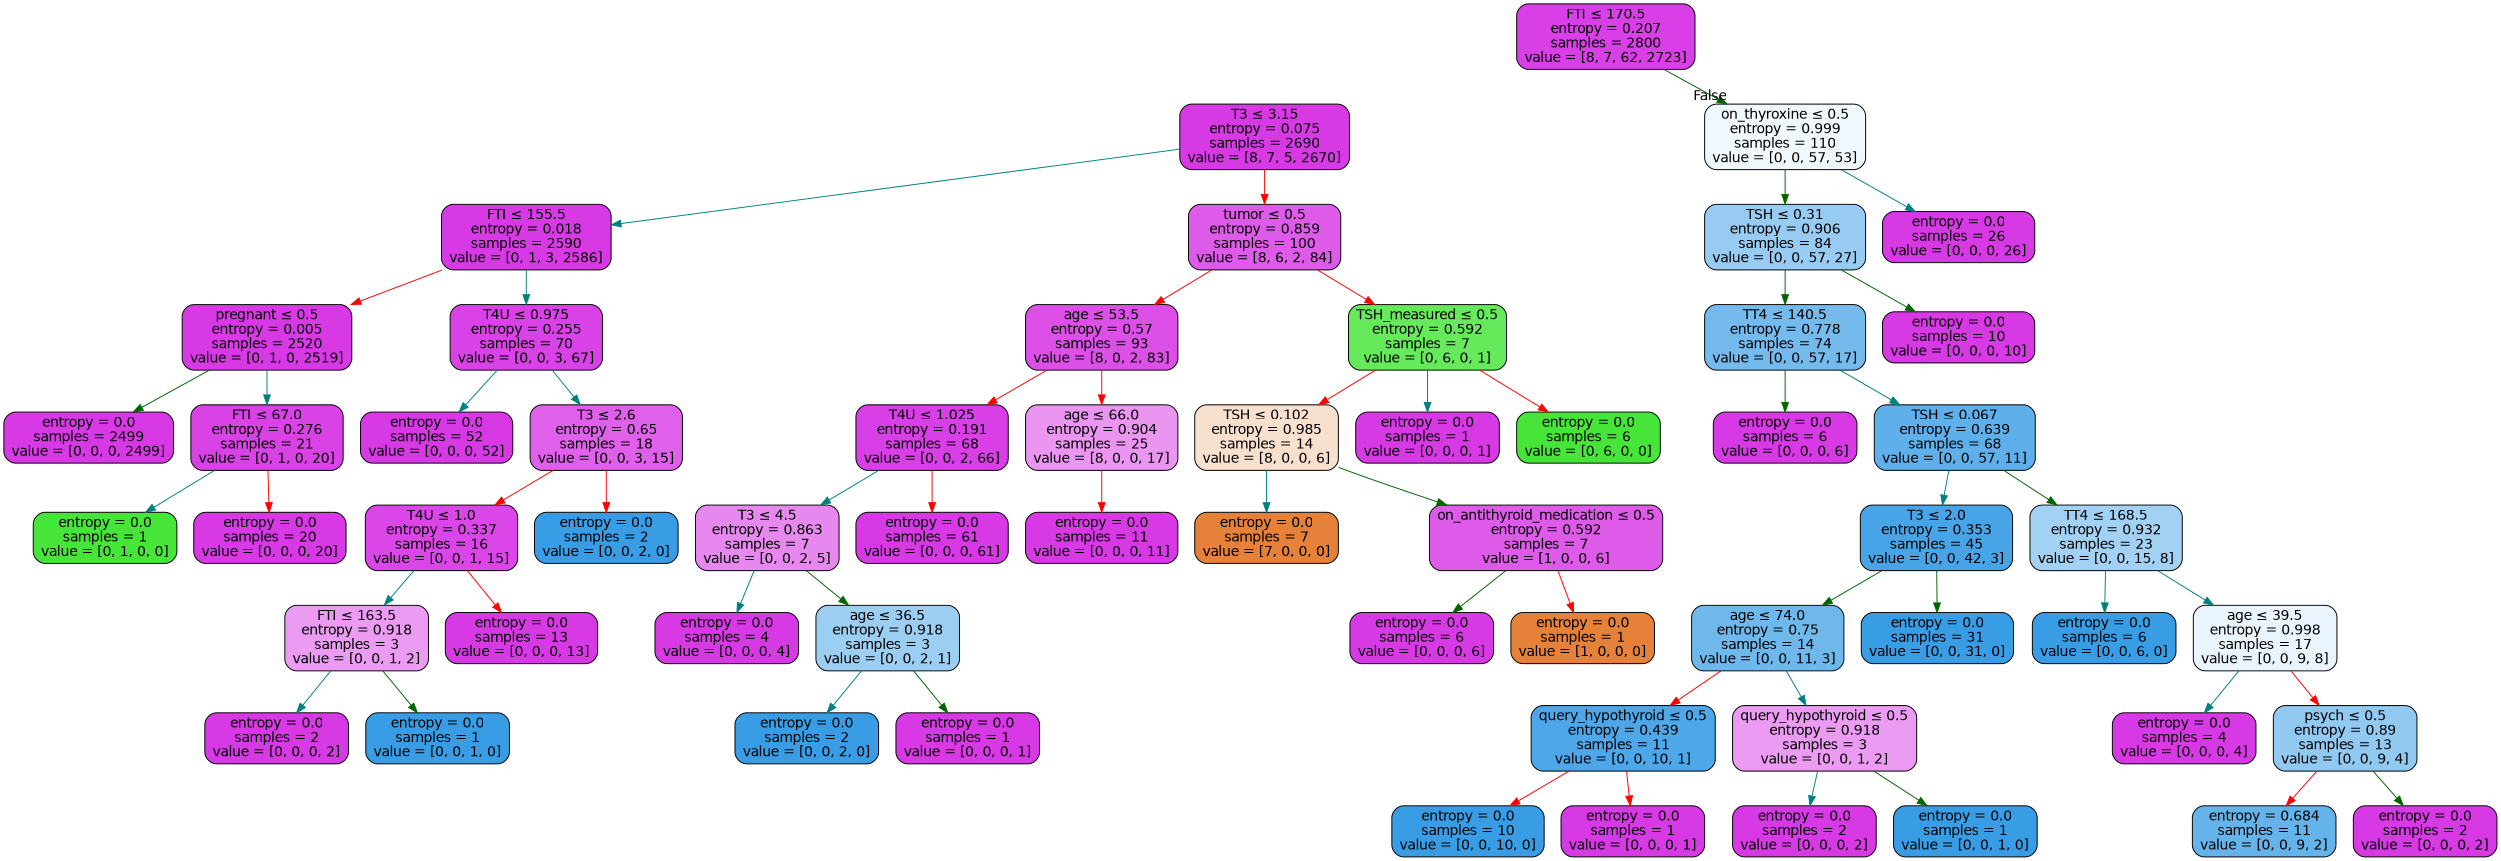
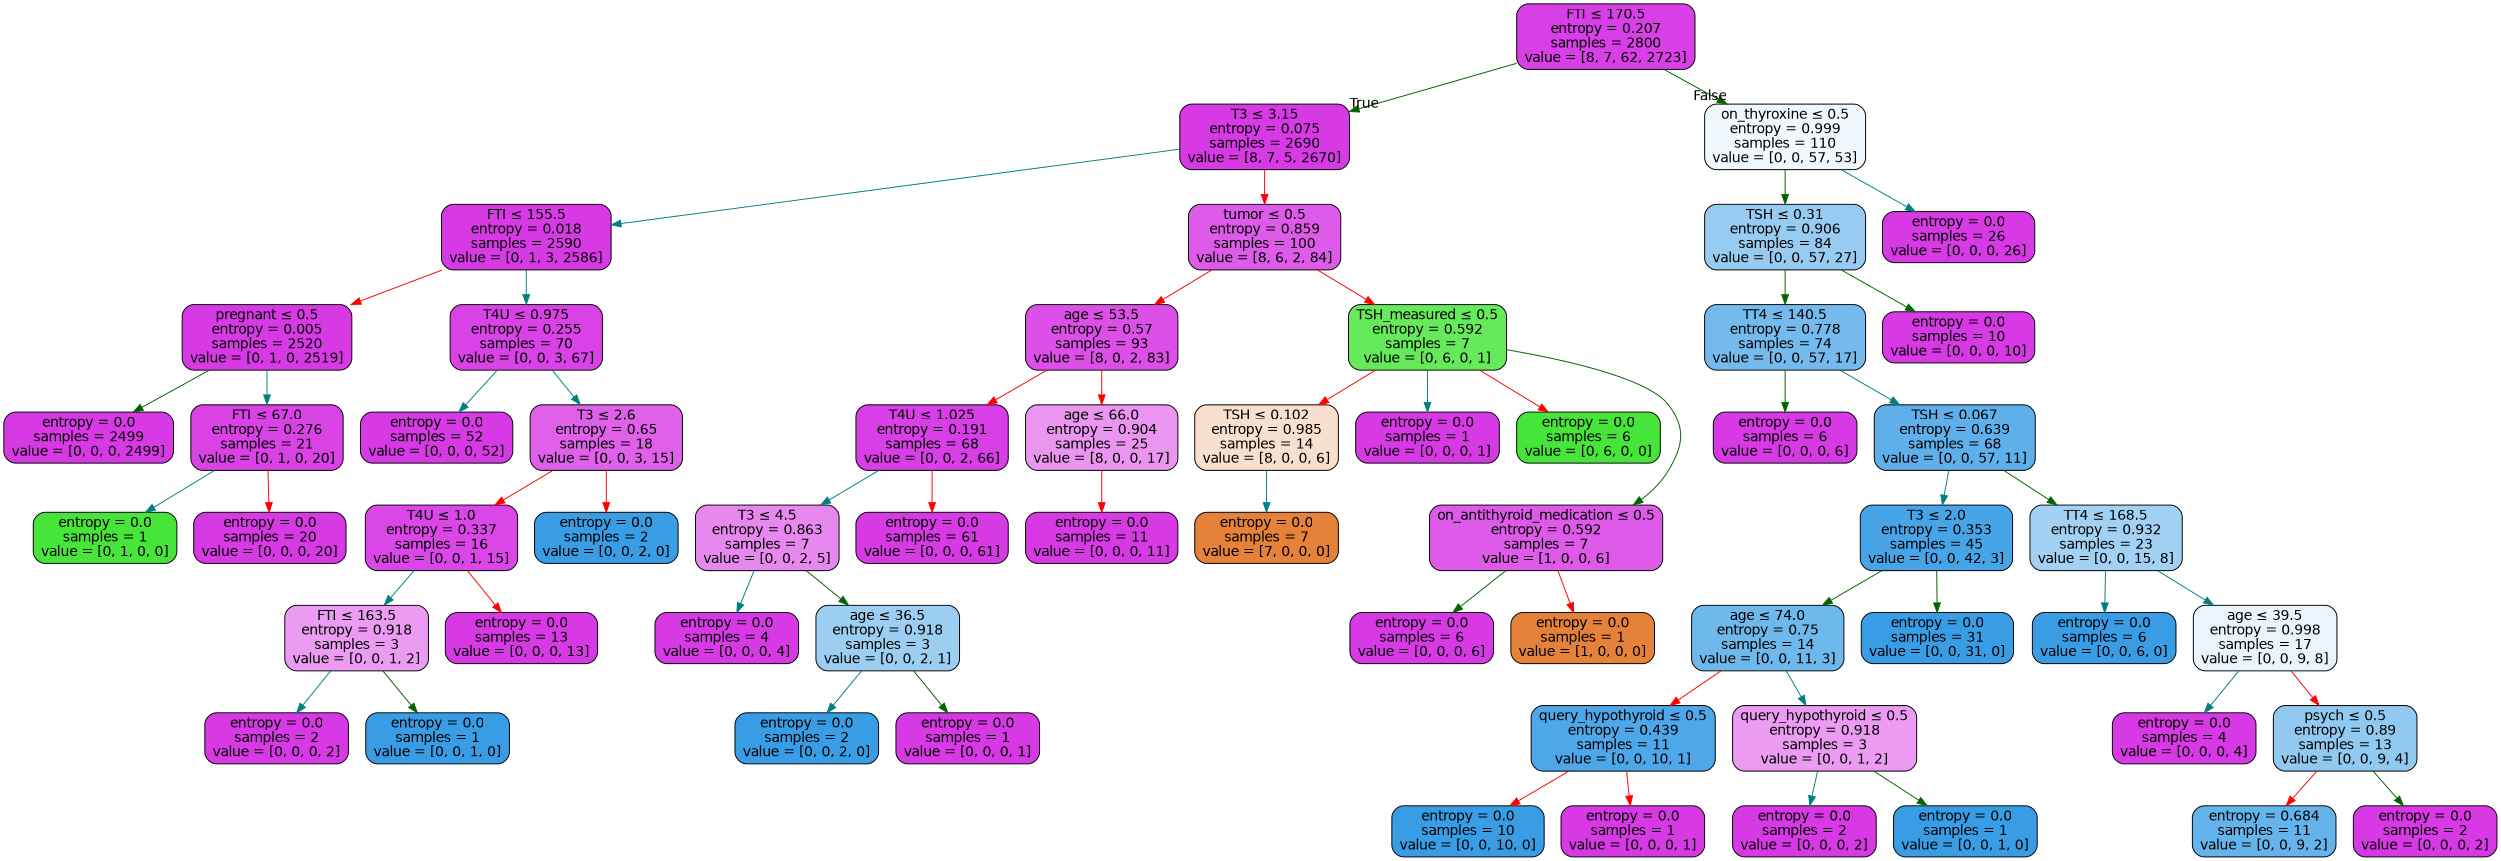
edge "FTI ≤ 170.5" -> "T3 ≤ 3.15": added
edge "TSH ≤ 0.102" -> "on_antithyroid_medication ≤ 0.5": now "TSH_measured ≤ 0.5" -> "on_antithyroid_medication ≤ 0.5"
